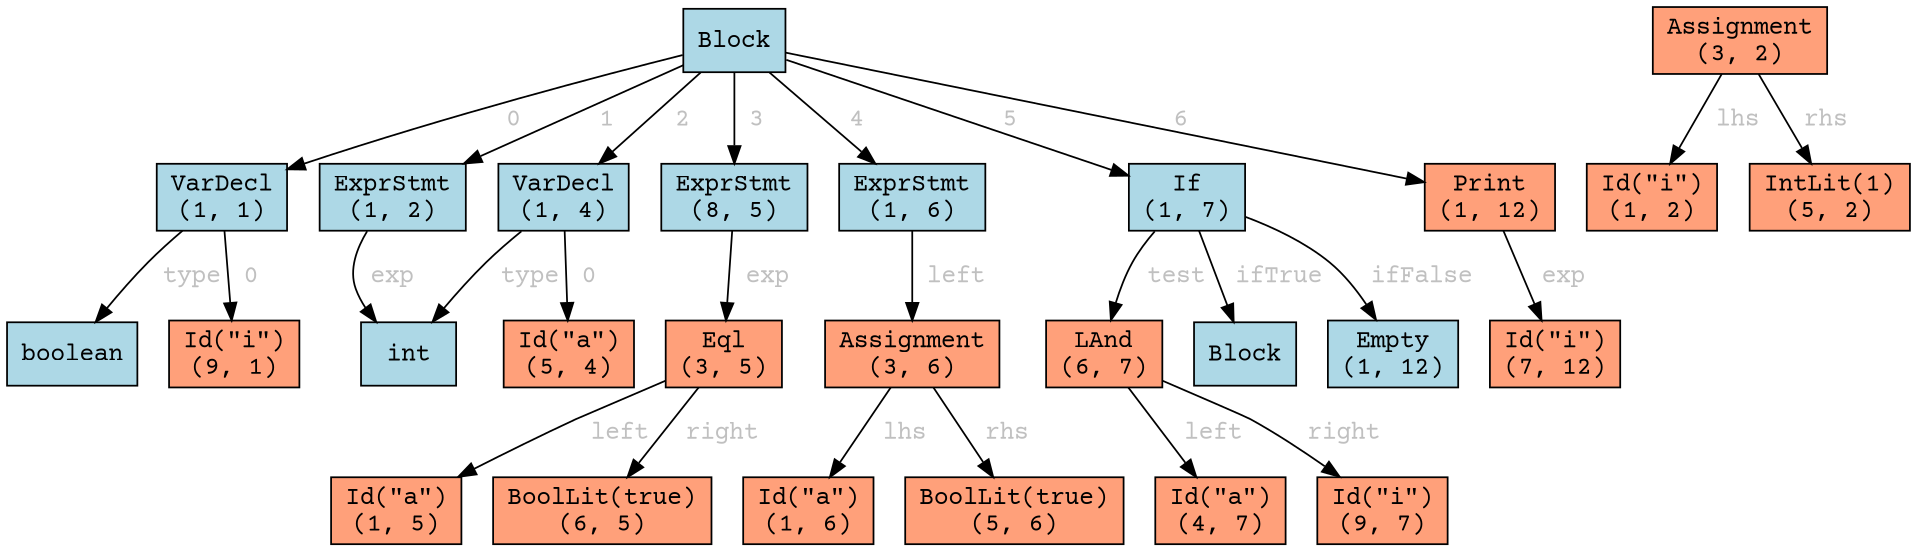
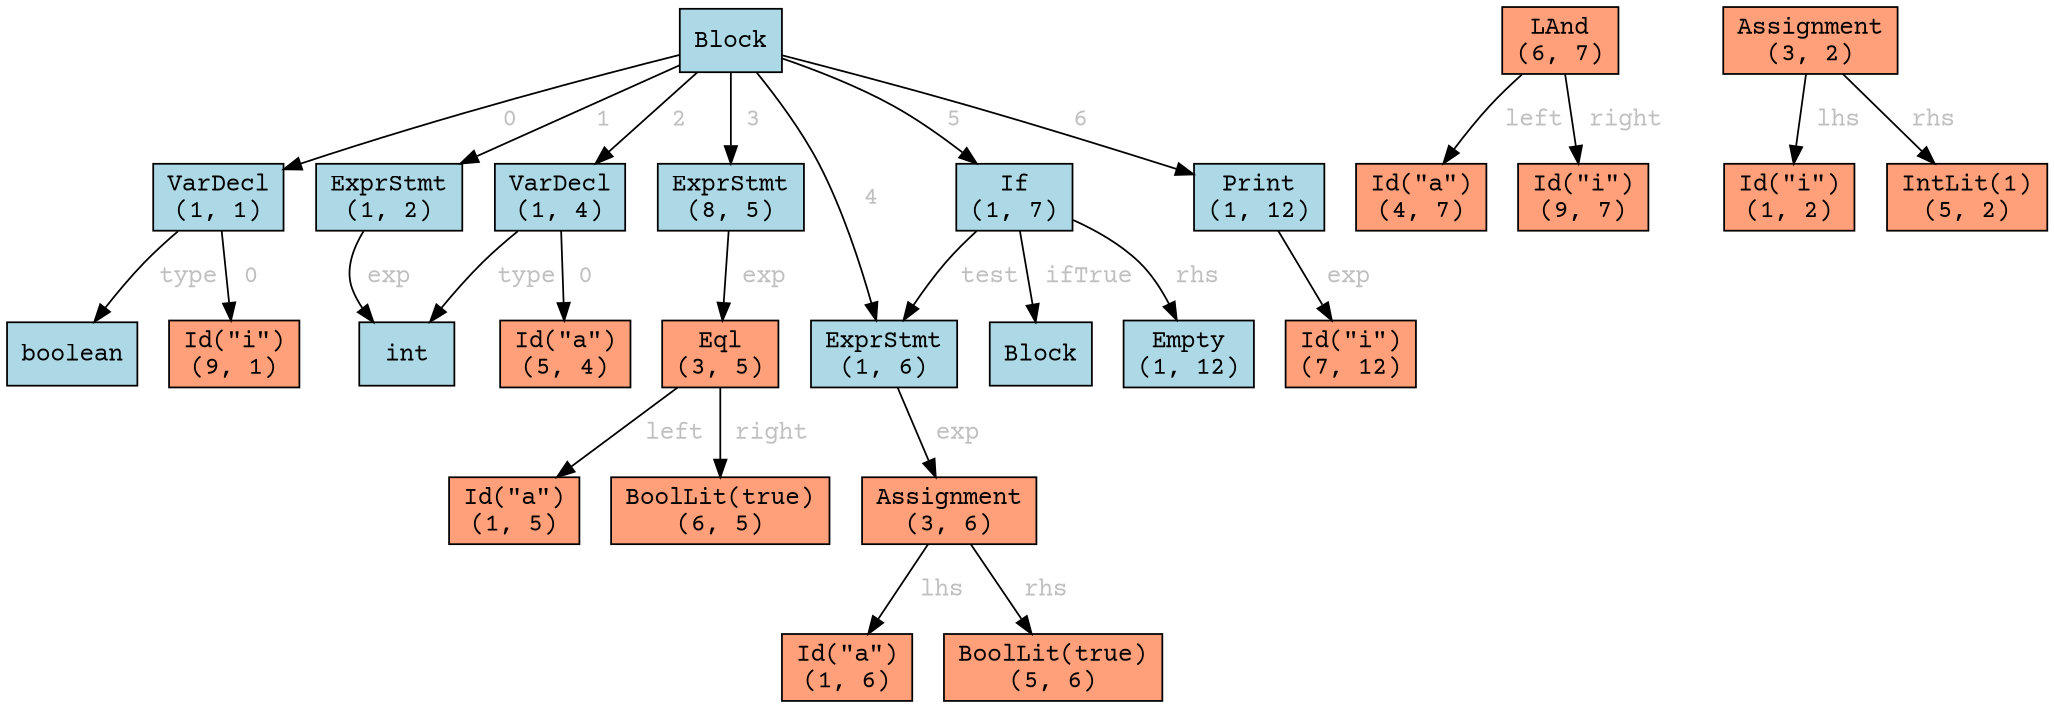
node "Print (1, 12)": fillcolor lightsalmon -> lightblue
edge "If (1, 7)" -> "LAnd (6, 7)": now "If (1, 7)" -> "ExprStmt (1, 6)"
edge "ExprStmt (1, 6)" -> "Assignment (3, 6)": label " left" -> " exp"
edge "If (1, 7)" -> "Empty (1, 12)": label " ifFalse" -> " rhs"
